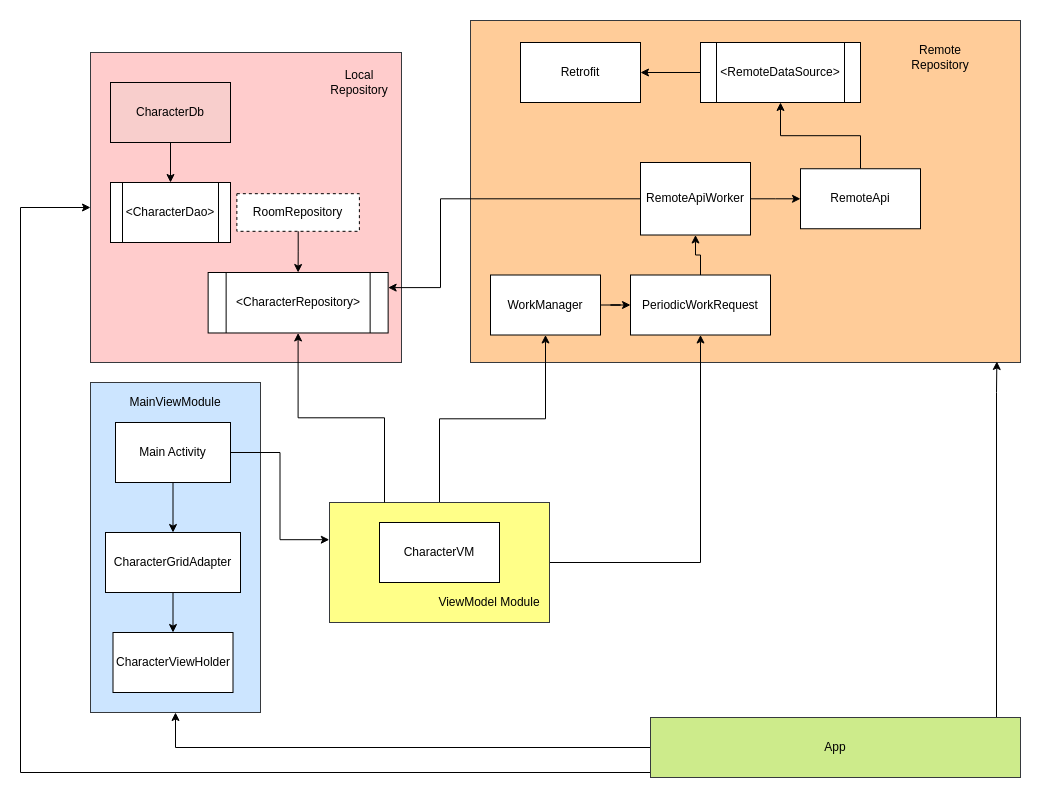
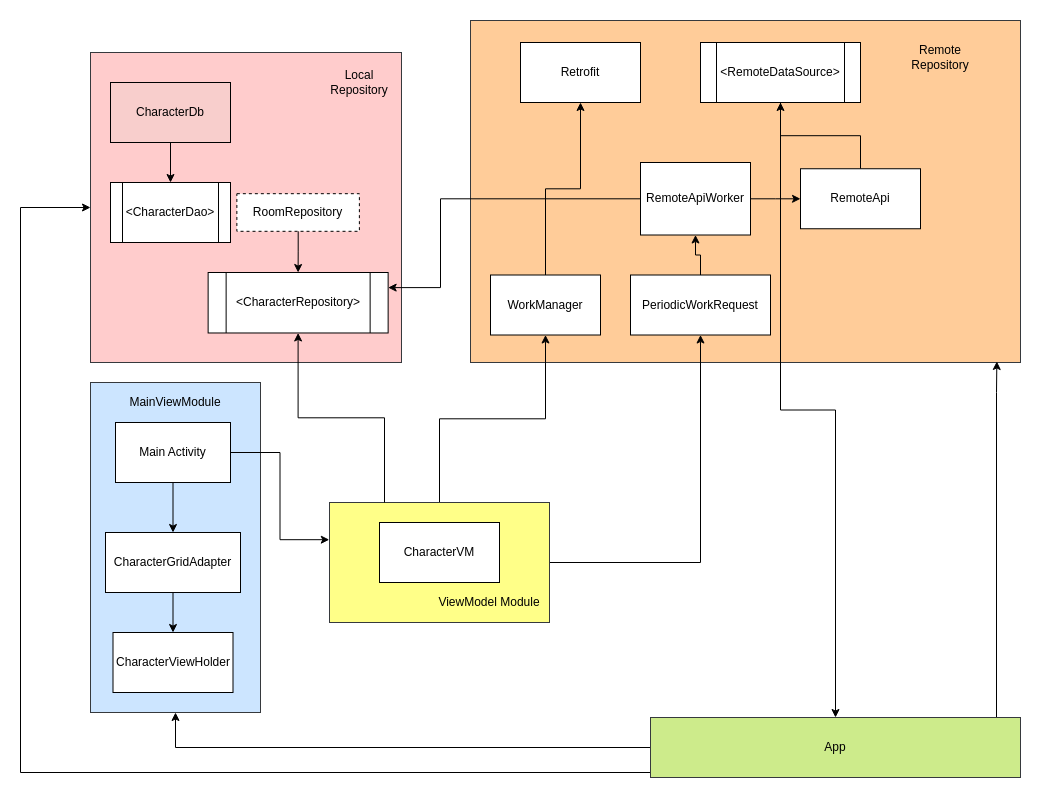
edge "<RemoteDataSource>" -> "Retrofit": now "<RemoteDataSource>" -> "App"
edge "WorkManager" -> "PeriodicWorkRequest": now "WorkManager" -> "Retrofit"
